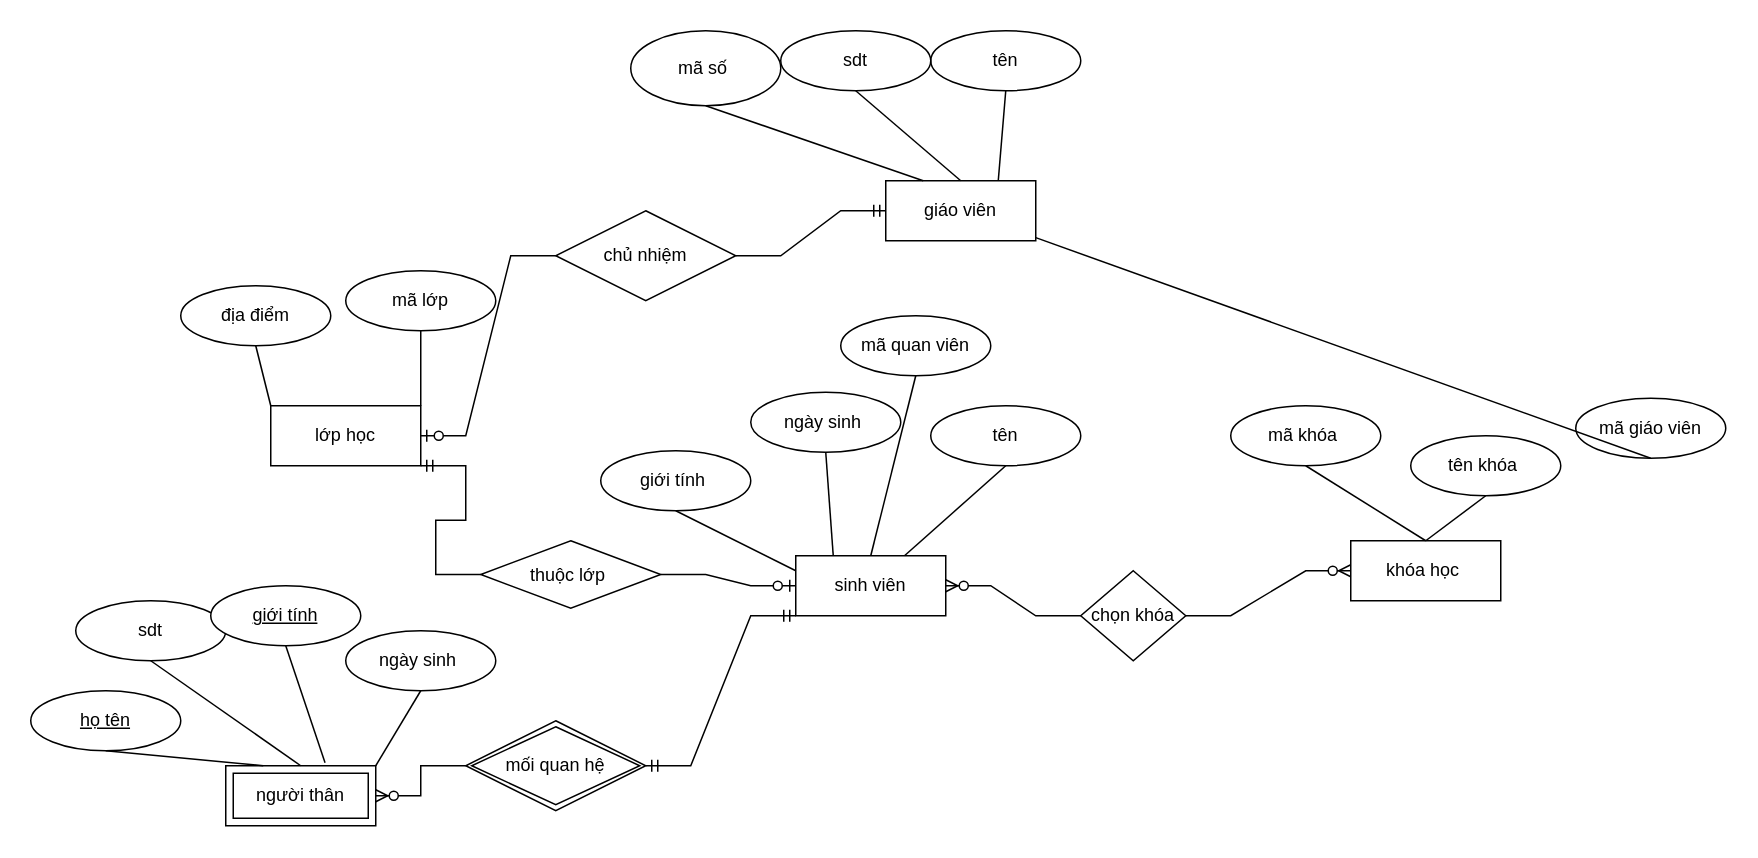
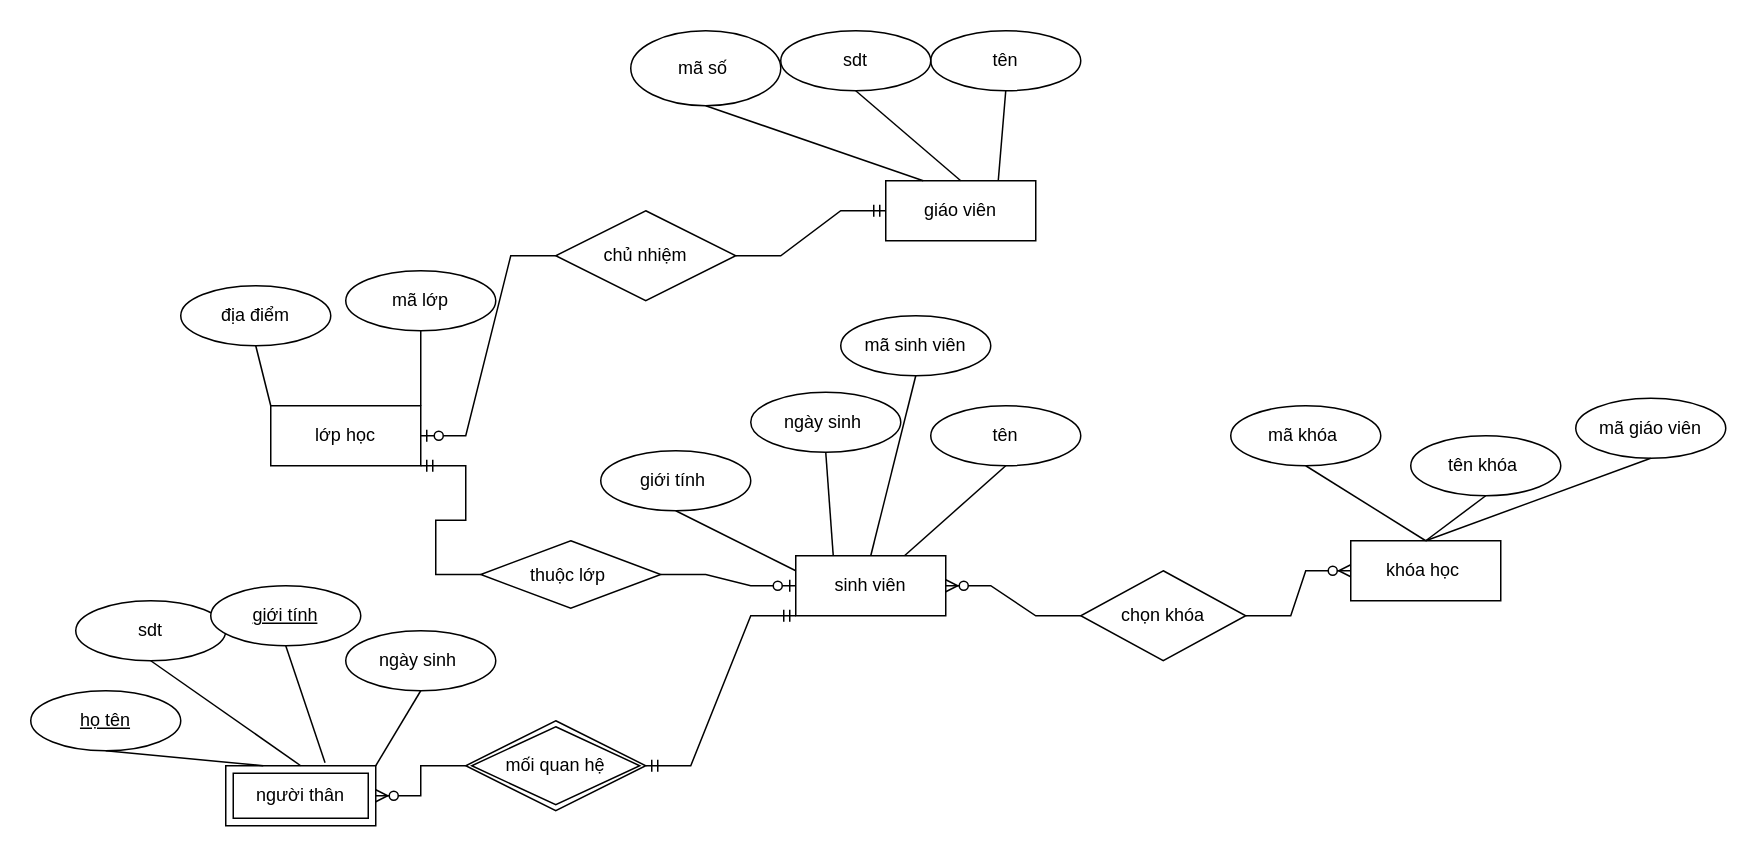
node "mã quan viên": label "mã quan viên" -> "mã sinh viên"
edge "giáo viên" -- "mã giáo viên": now "khóa học" -- "mã giáo viên"
node "chọn khóa": size 105x90 -> 165x90
